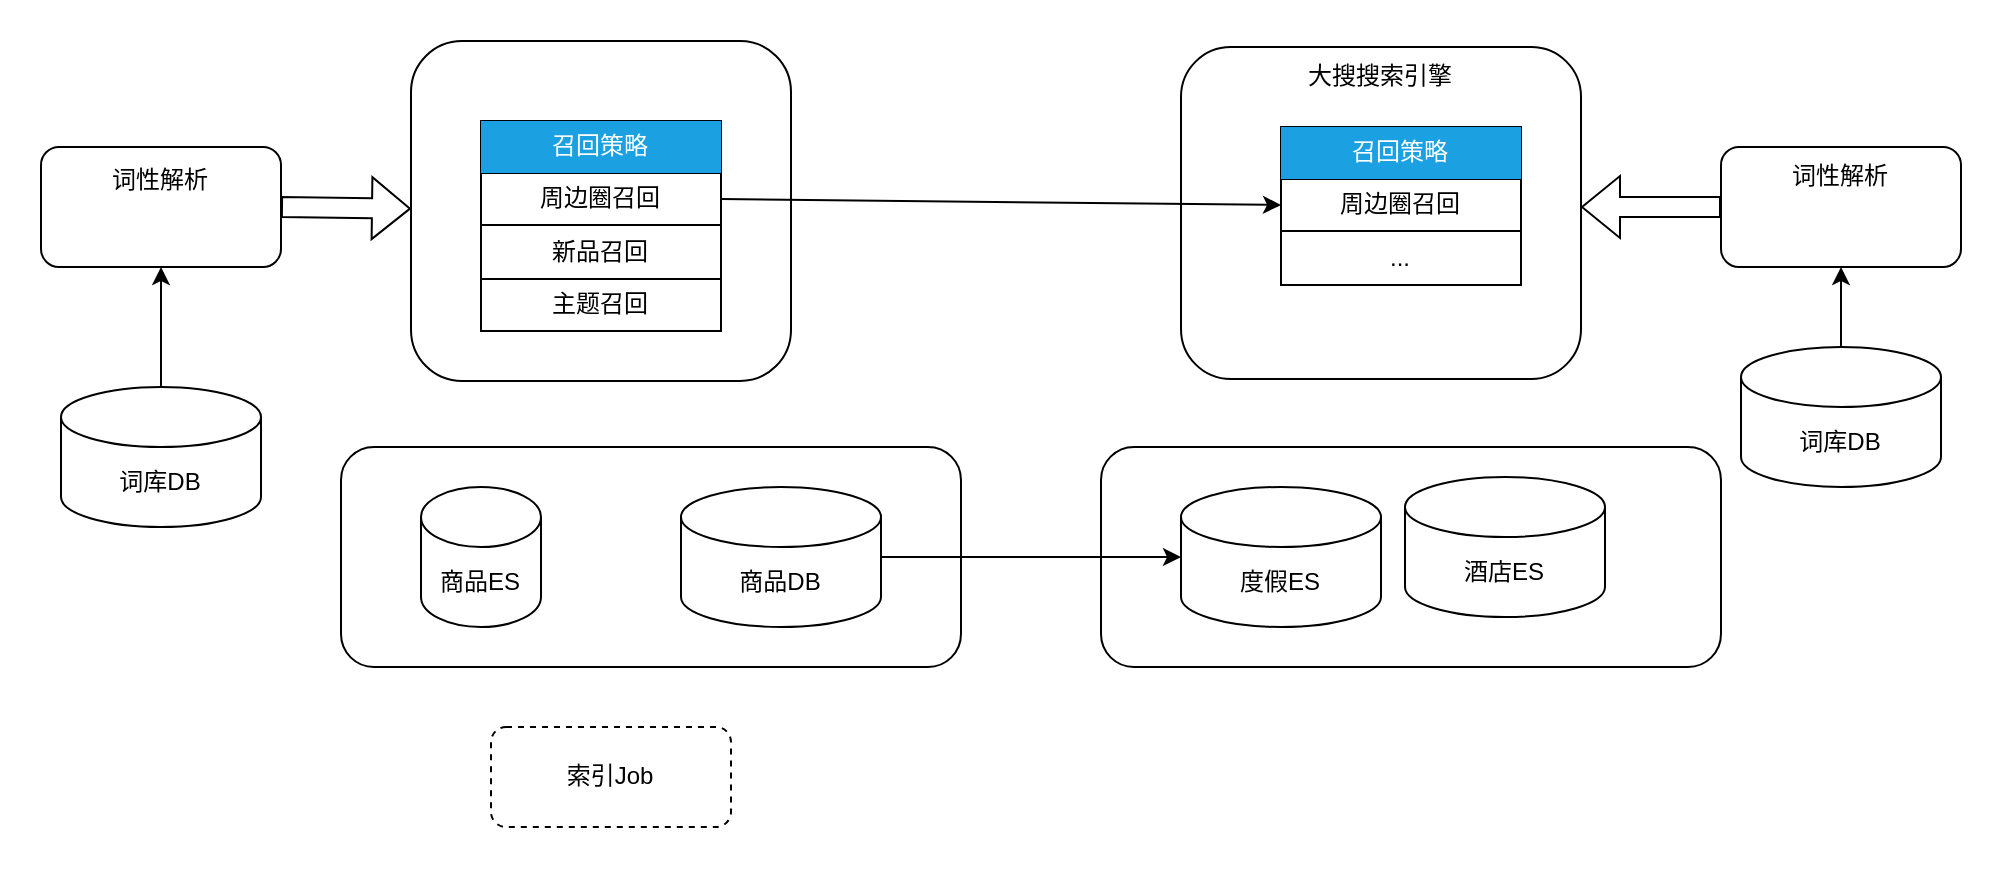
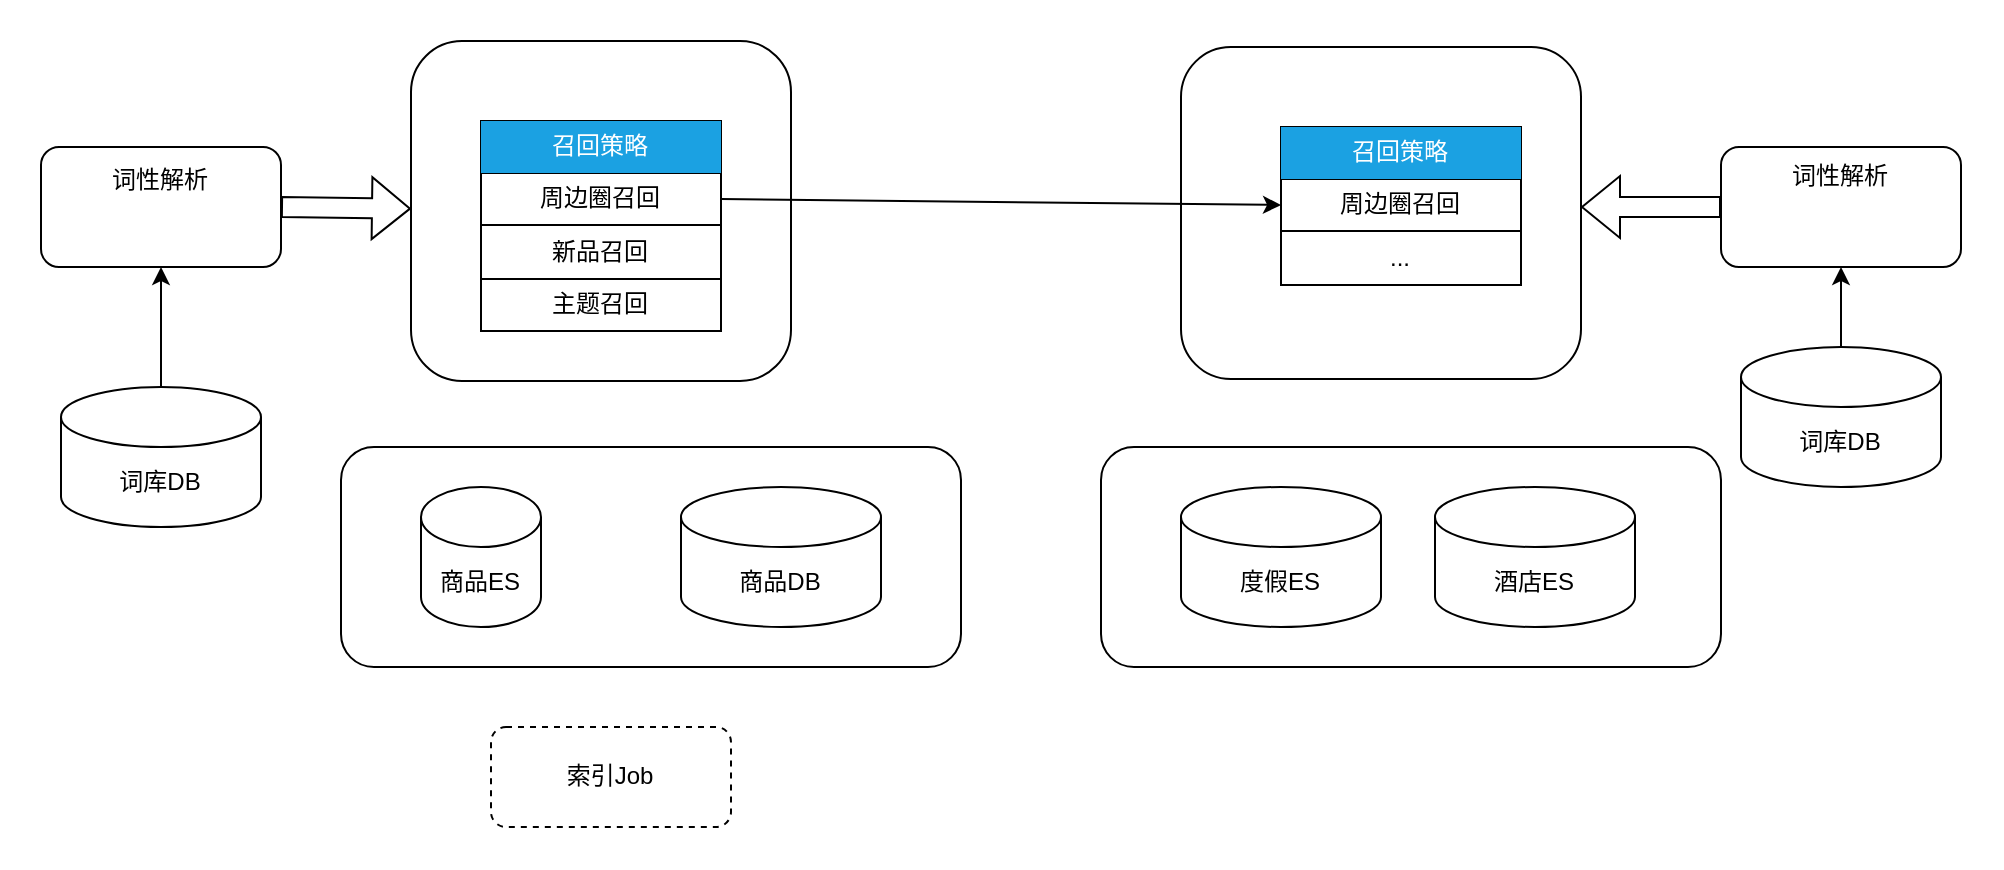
node "大搜搜索引擎": removed
node "酒店ES": moved (1505, 547) -> (1535, 557)
edge "商品DB" -> "度假ES": removed
